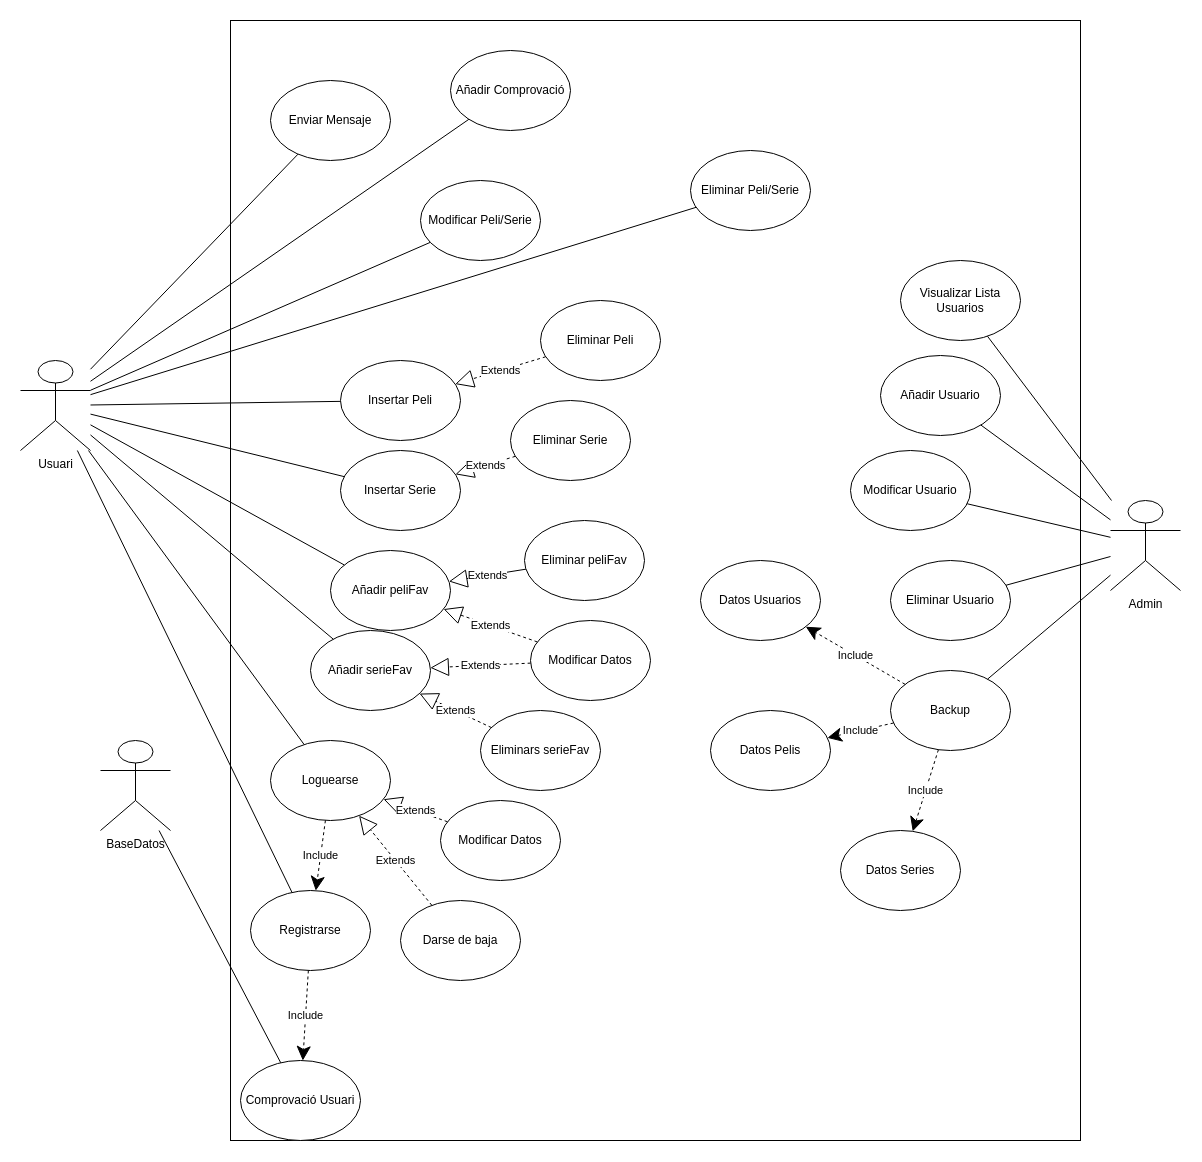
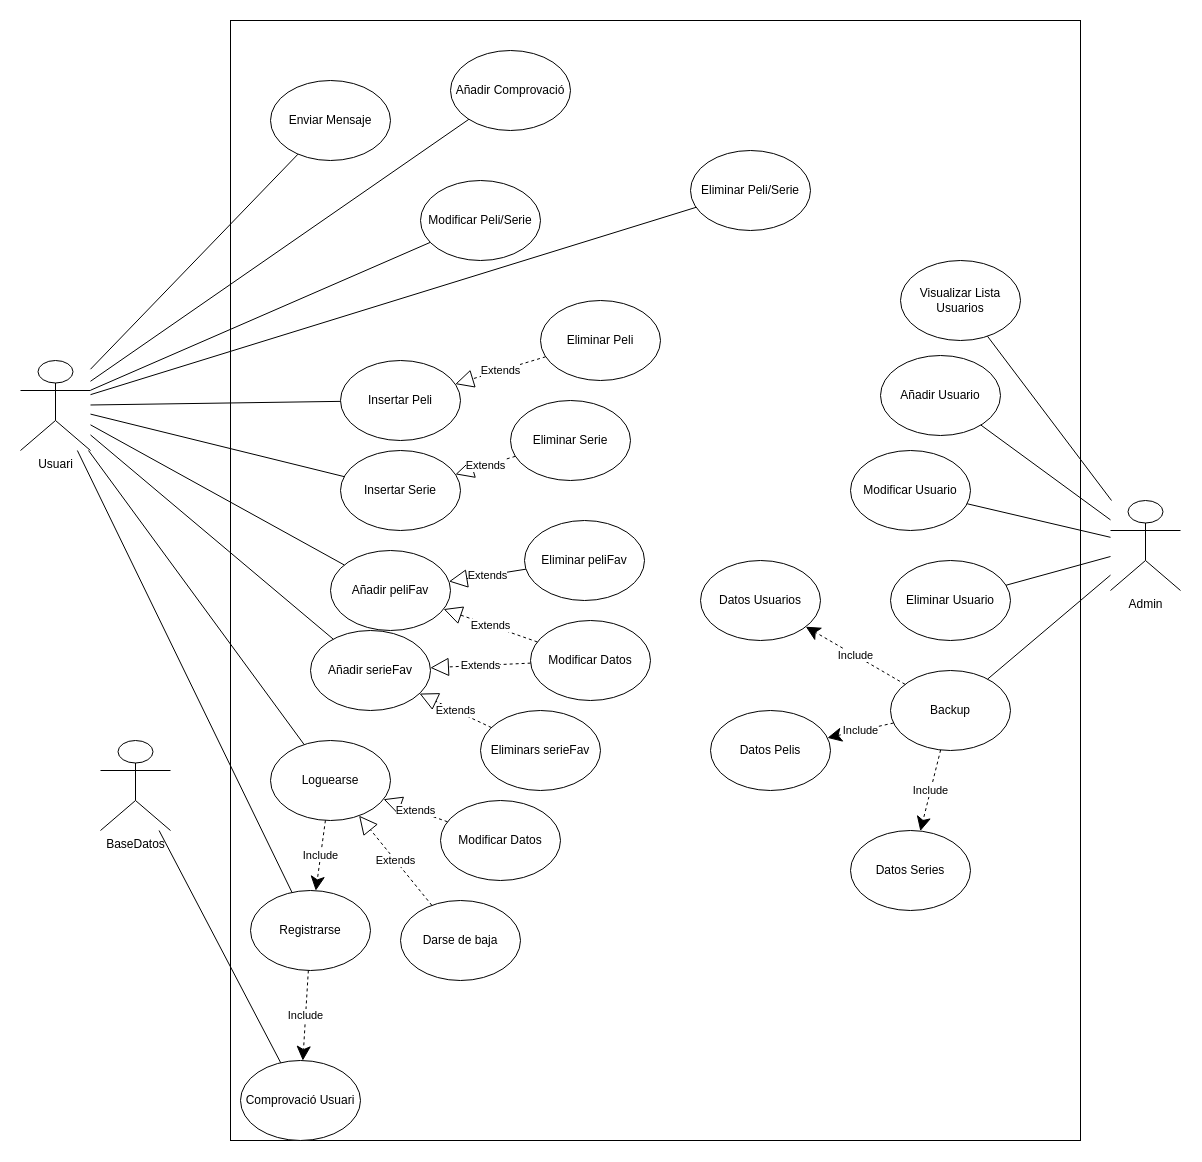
node "Datos Series": moved (901, 871) -> (911, 871)
